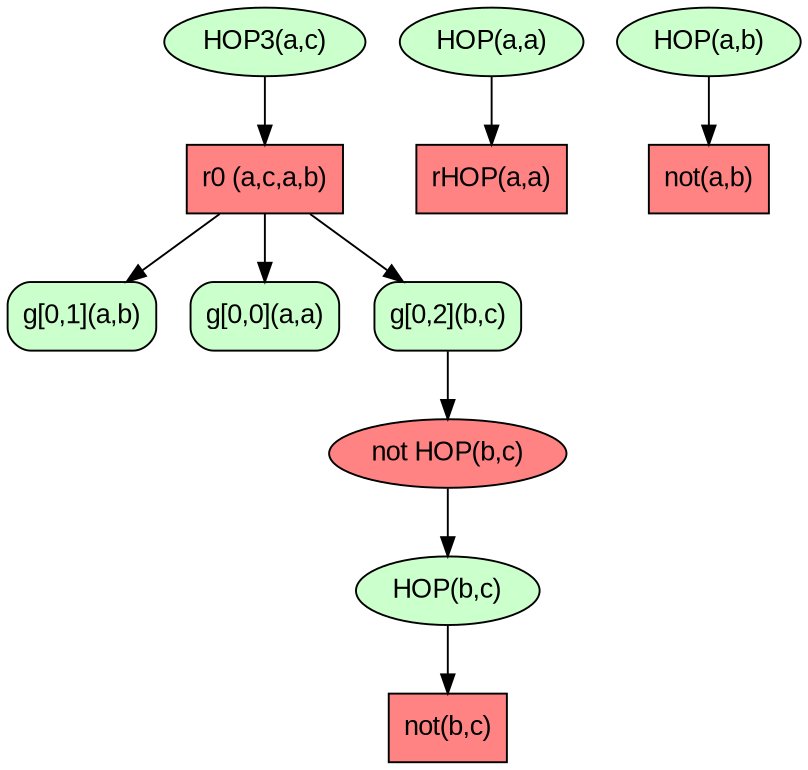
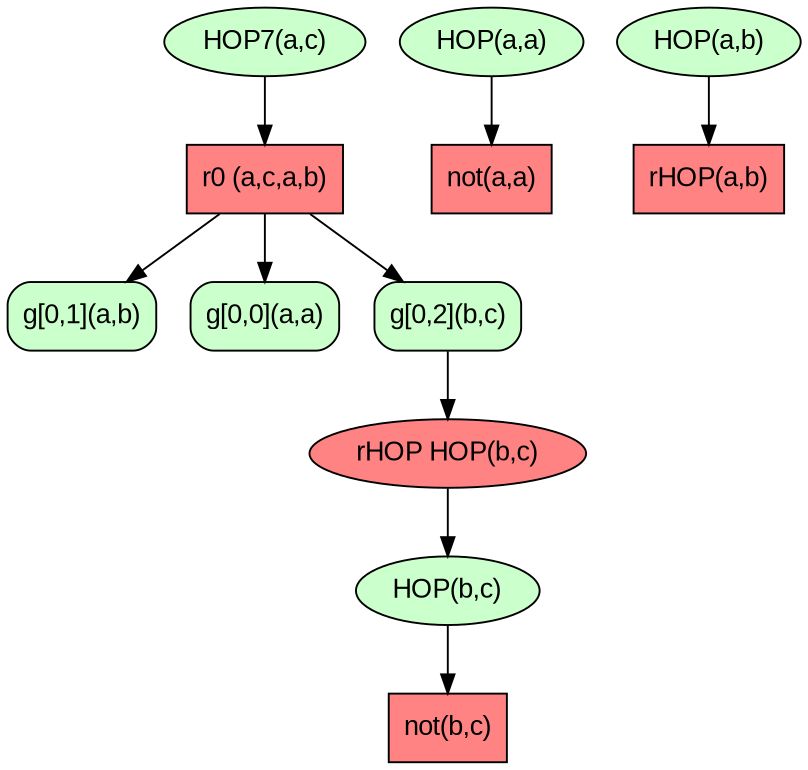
node "HOP3(a,c)": label "HOP3(a,c)" -> "HOP7(a,c)"
node "rHOP(a,a)": label "rHOP(a,a)" -> "not(a,a)"
node "not(a,b)": label "not(a,b)" -> "rHOP(a,b)"
node "not HOP(b,c)": label "not HOP(b,c)" -> "rHOP HOP(b,c)"
